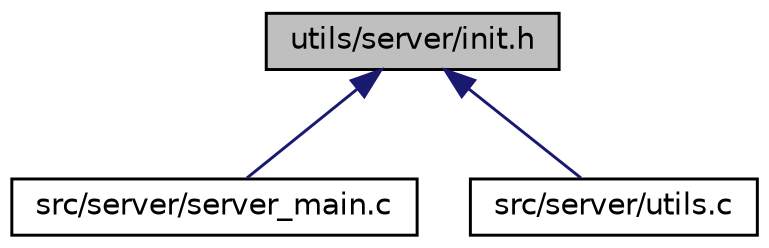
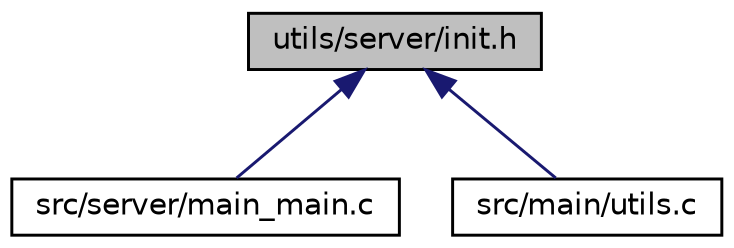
node "src/server/server_main.c": label "src/server/server_main.c" -> "src/server/main_main.c"
node "src/server/utils.c": label "src/server/utils.c" -> "src/main/utils.c"
